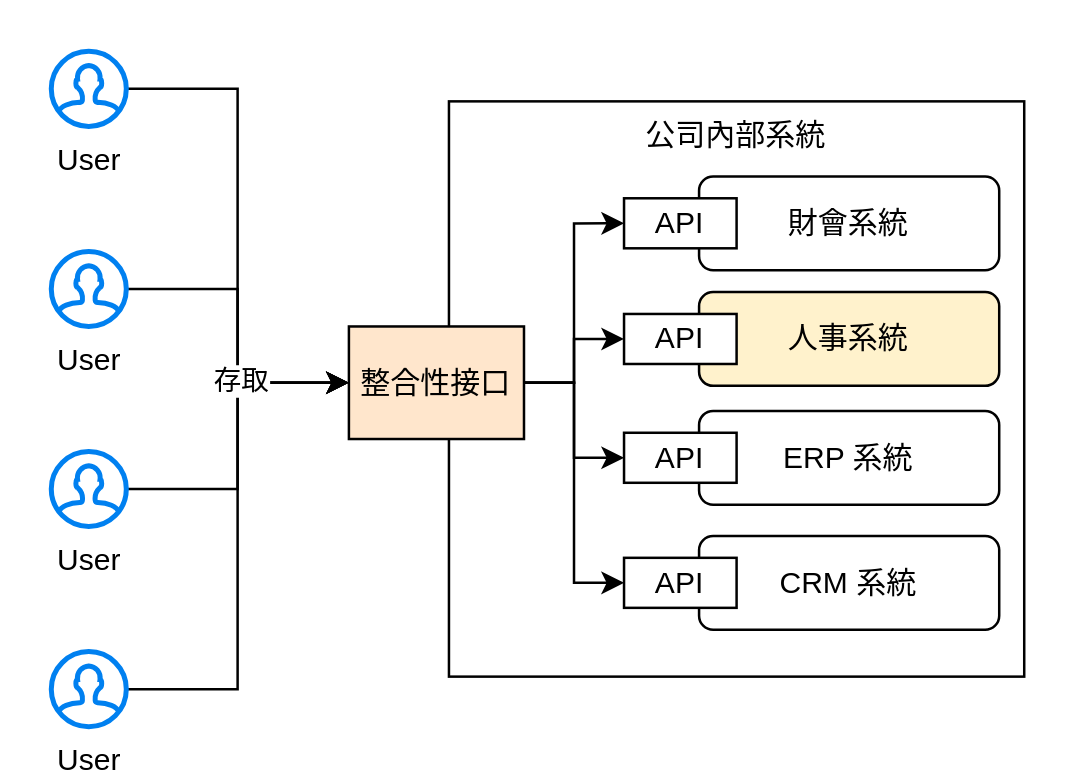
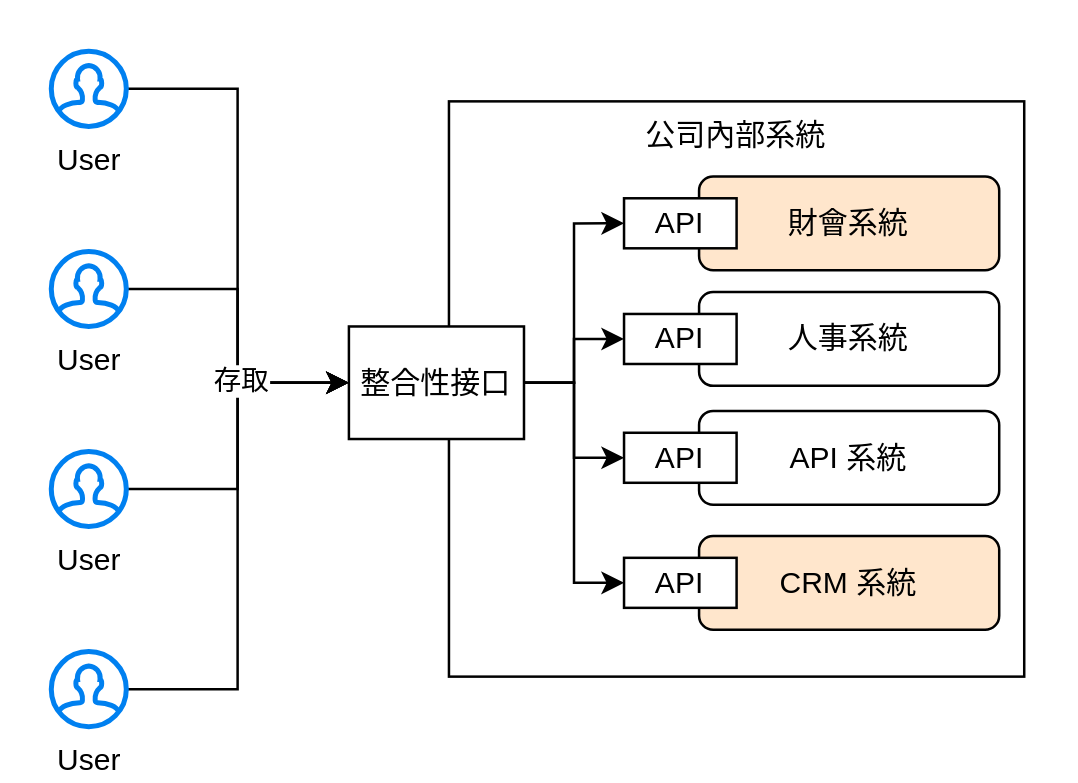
node "財會系統": fillcolor #ffffff -> #ffe6cc
node "人事系統": fillcolor #fff2cc -> #ffffff
node "整合性接口": fillcolor #ffe6cc -> #ffffff
node "ERP 系統": label "ERP 系統" -> "API 系統"
node "CRM 系統": fillcolor #ffffff -> #ffe6cc
